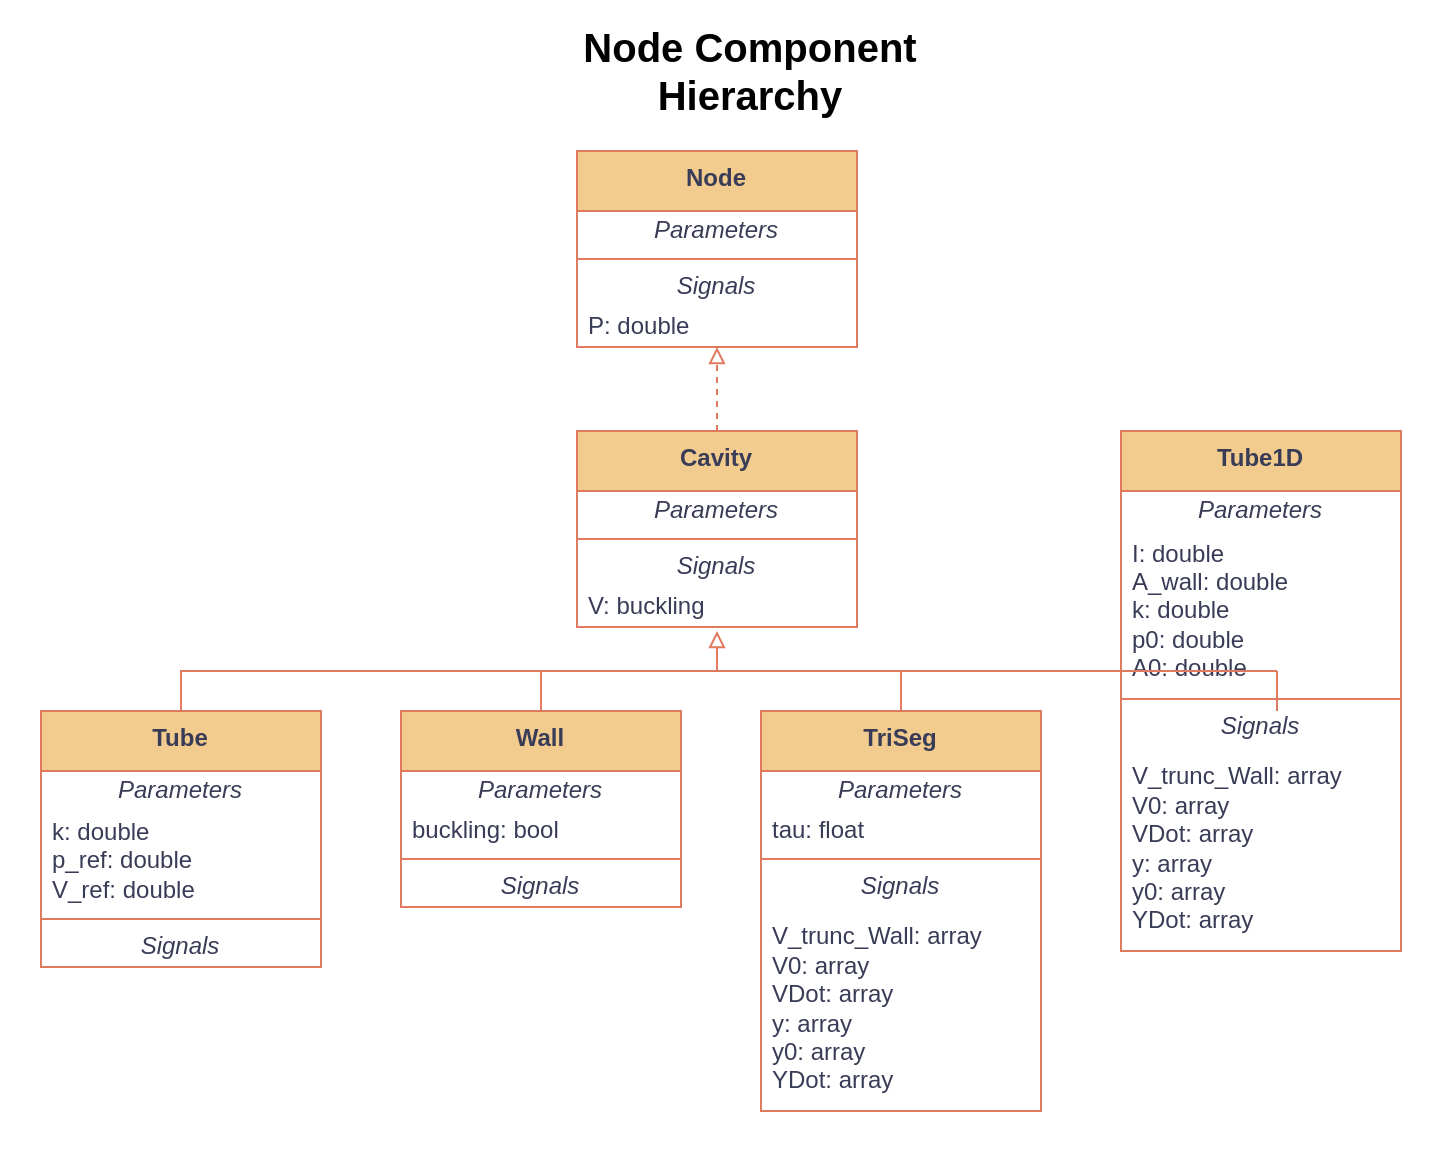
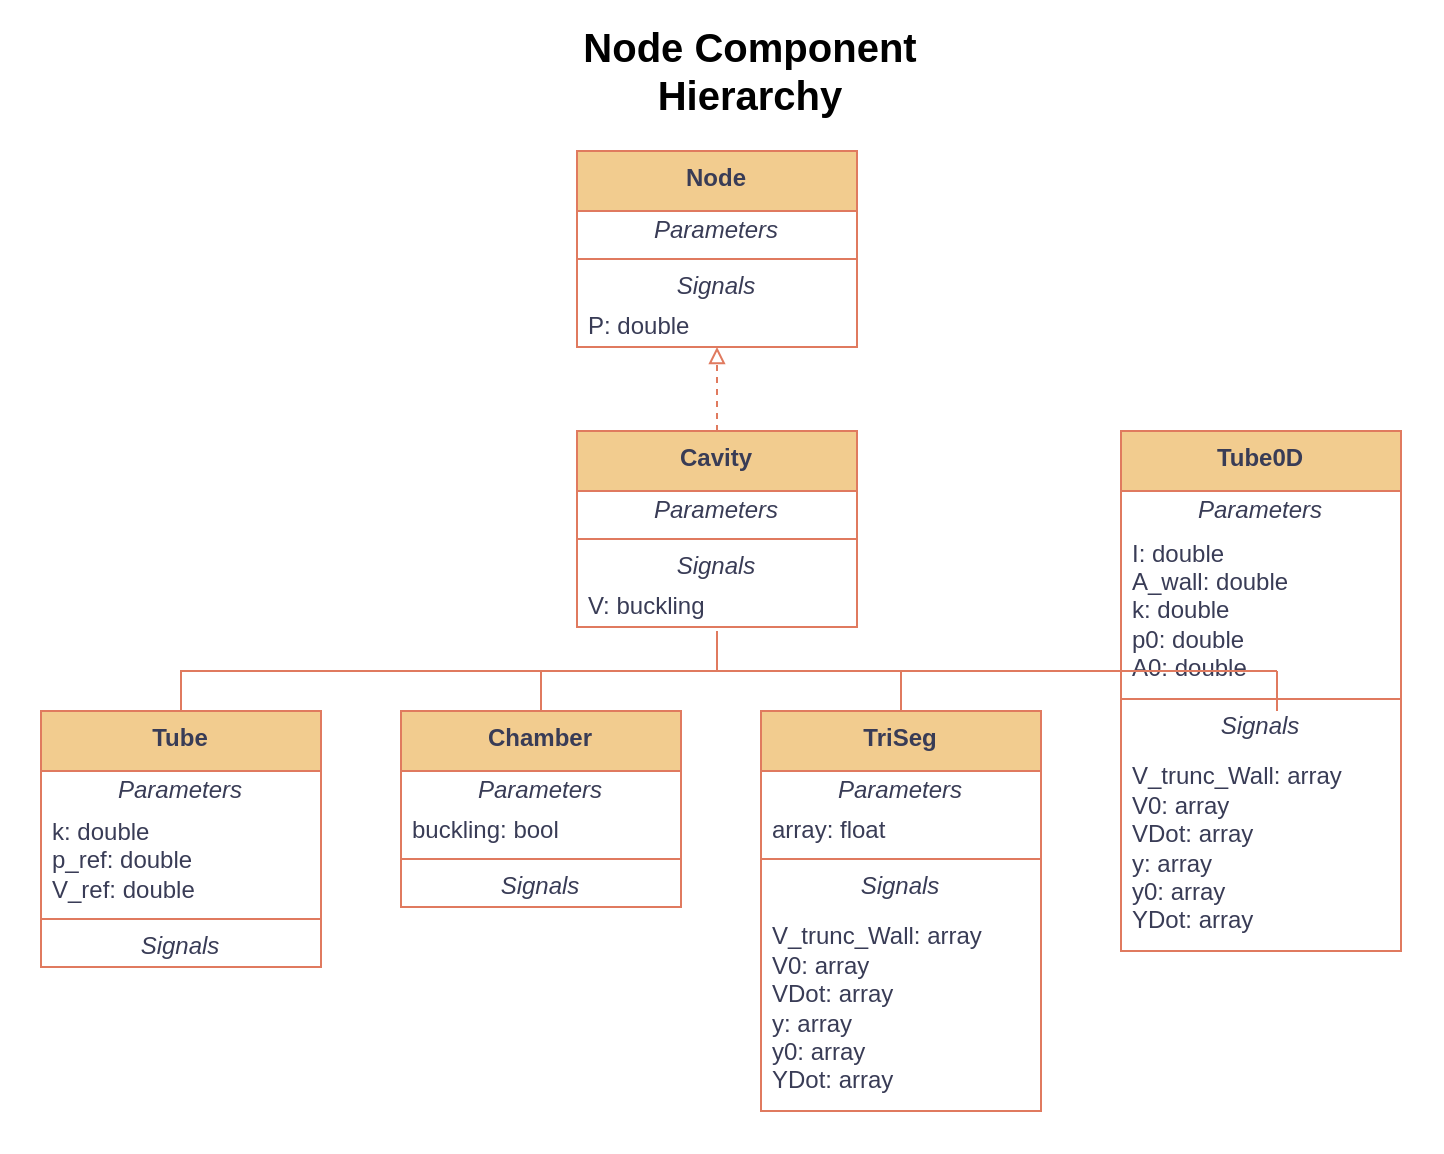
node "Tube1D": label "Tube1D" -> "Tube0D"
edge "Tube" -> "V: buckling": arrowhead block -> none
node "Wall": label "Wall" -> "Chamber"
node "tau: float": label "tau: float" -> "array: float"
